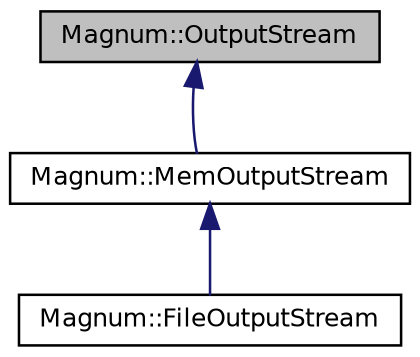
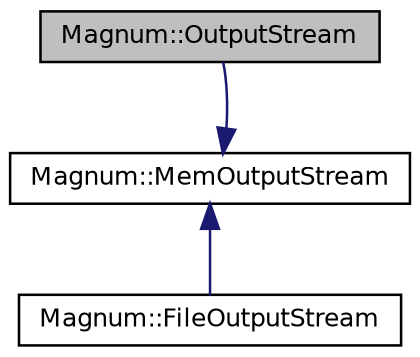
edge "Magnum::MemOutputStream" -> "Magnum::OutputStream": reversed
